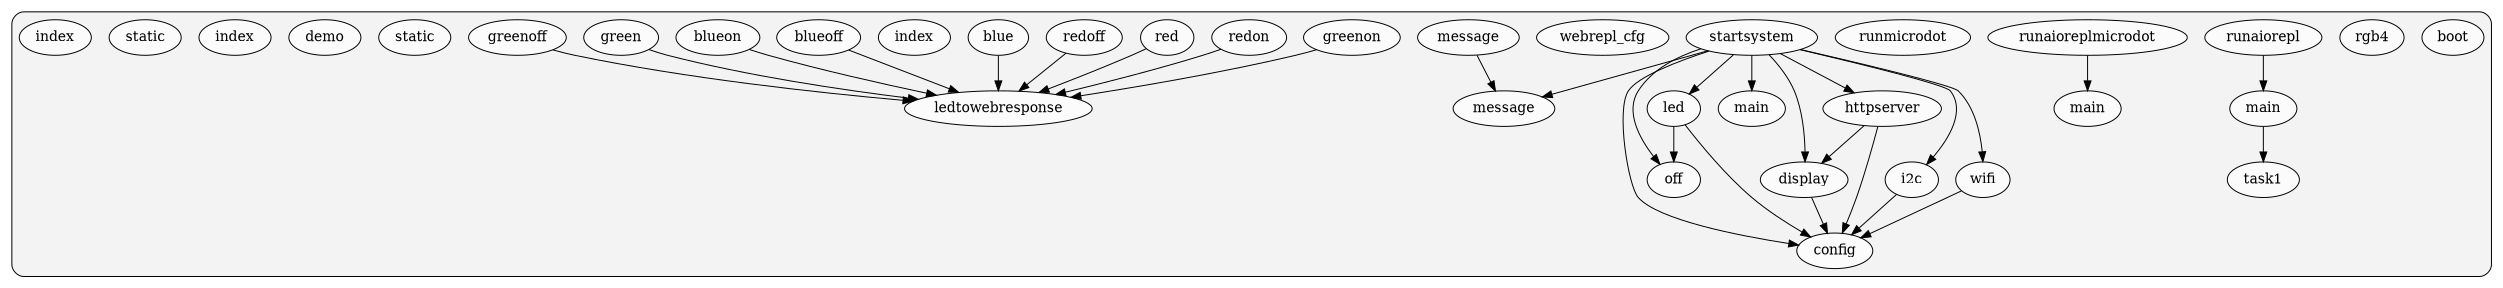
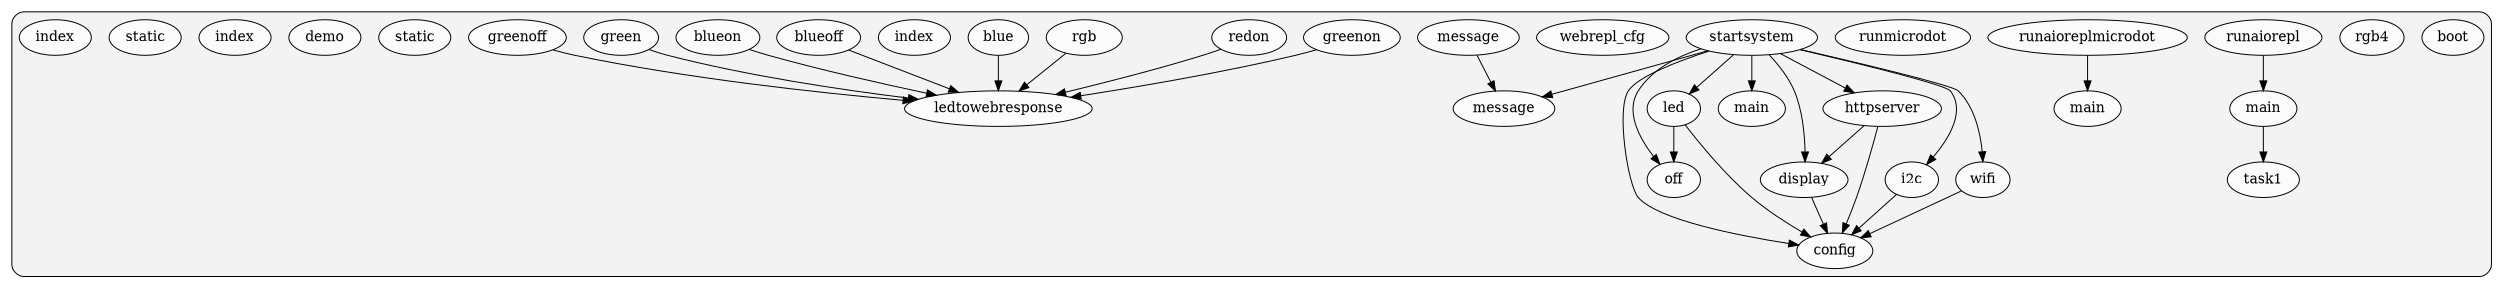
node "redoff": label "redoff" -> "rgb"
node "red": removed
